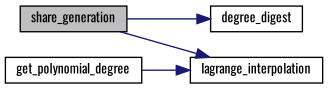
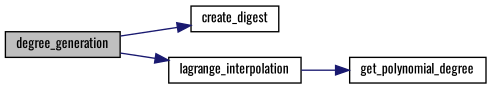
node "share_generation": label "share_generation" -> "degree_generation"
node "degree_digest": label "degree_digest" -> "create_digest"
edge "get_polynomial_degree" -> "lagrange_interpolation": reversed
